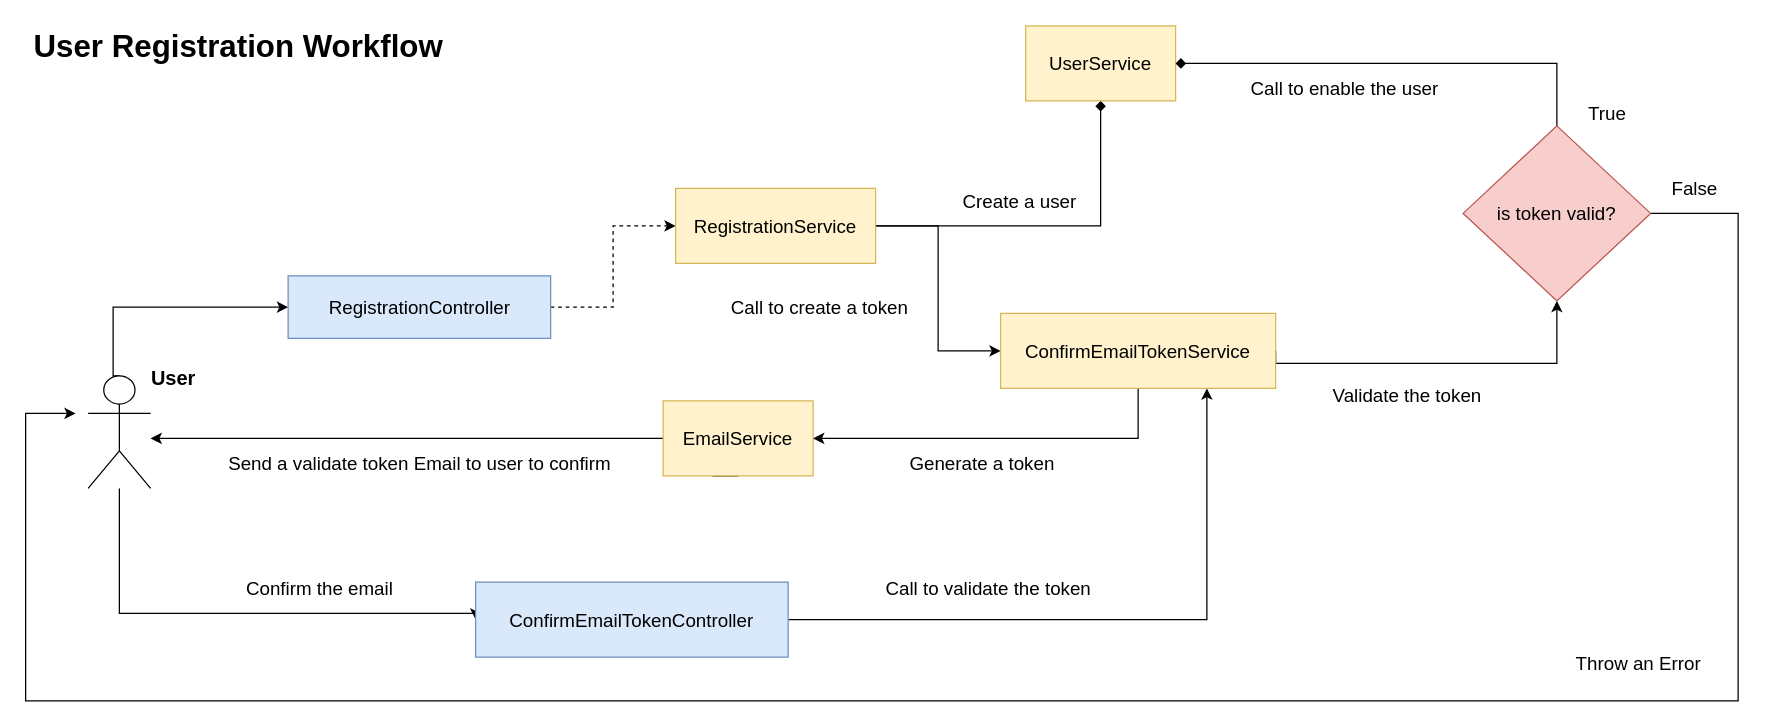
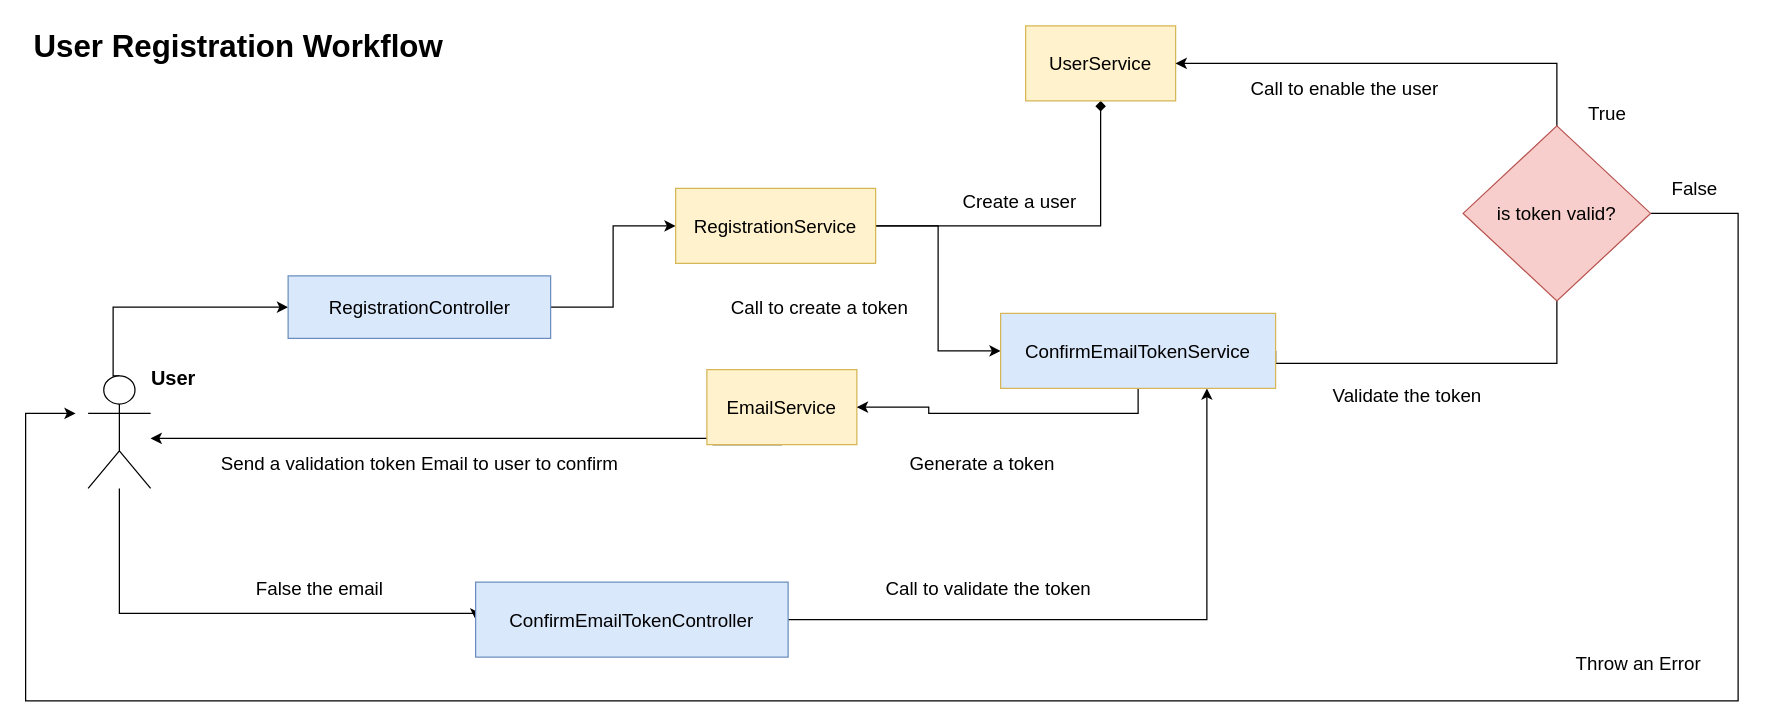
edge "is token valid?" -> "UserService": arrowhead diamond -> classic
edge "RegistrationController" -> "RegistrationService": style dashed -> solid
edge "ConfirmEmailTokenService" -> "is token valid?": arrowhead classic -> none
node "ConfirmEmailTokenService": fillcolor #fff2cc -> #dae8fc
node "EmailService": moved (738, 438) -> (782, 407)
node "Send a validate token Email to user to confirm": label "Send a validate token Email to user to confirm" -> "Send a validation token Email to user to confirm"
node "Confirm the email": label "Confirm the email" -> "False the email"
